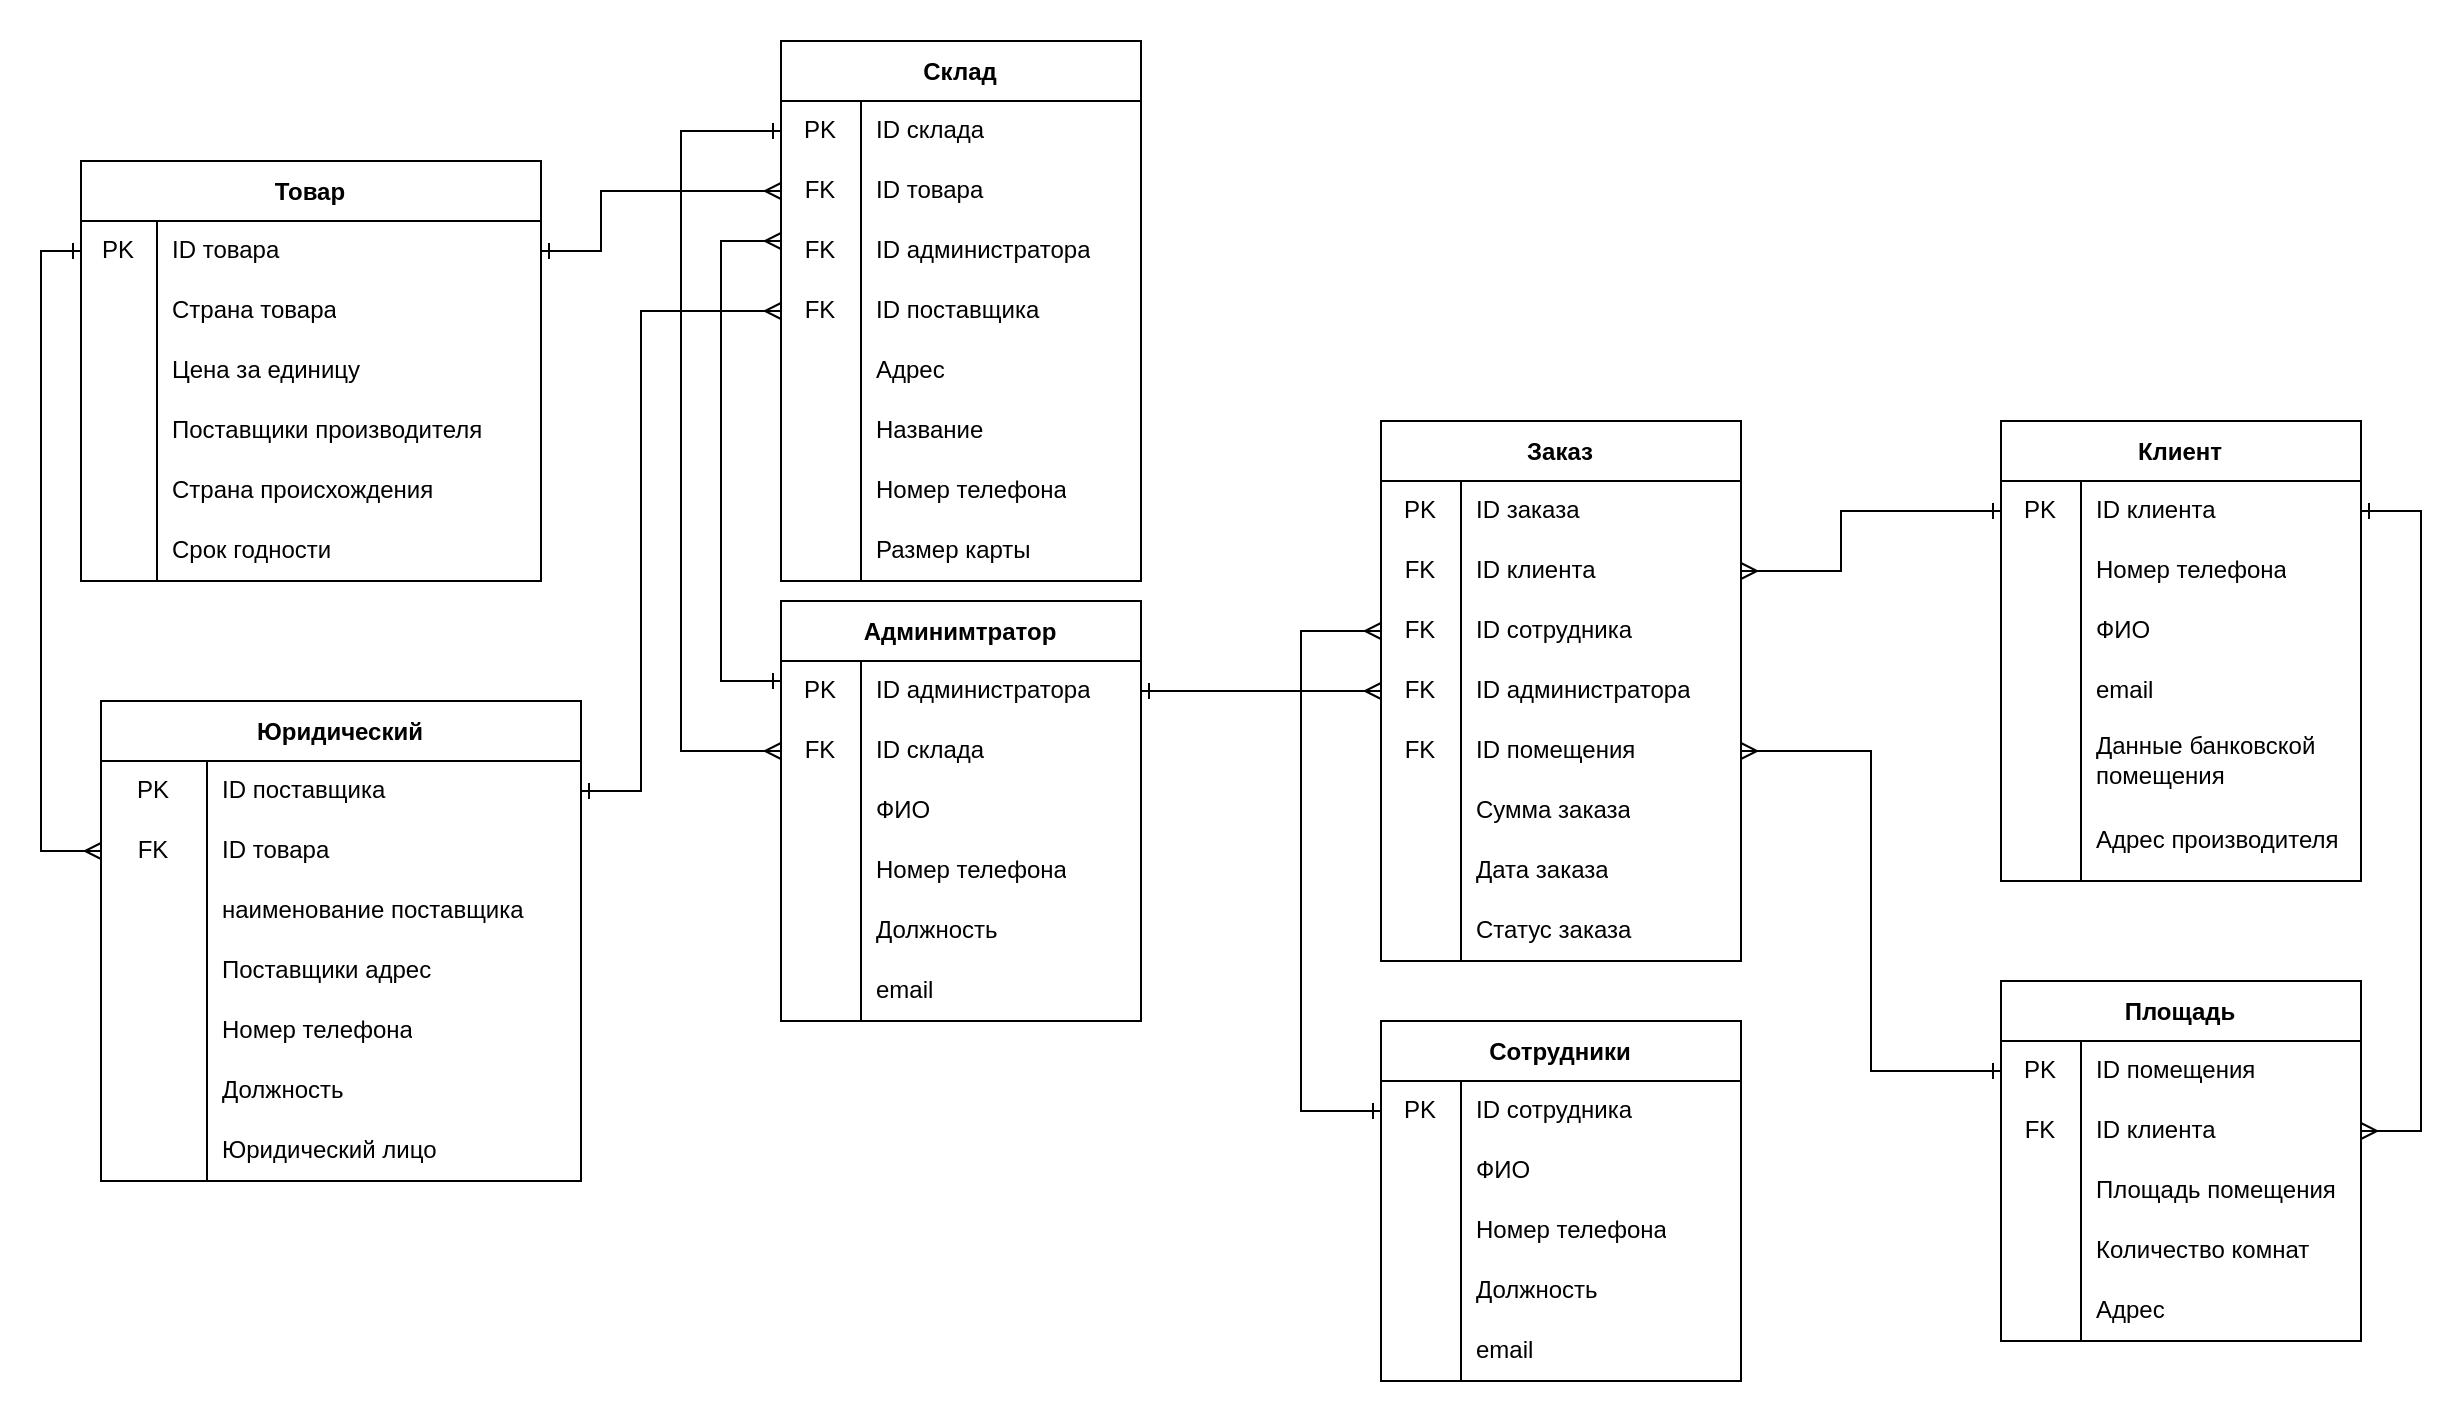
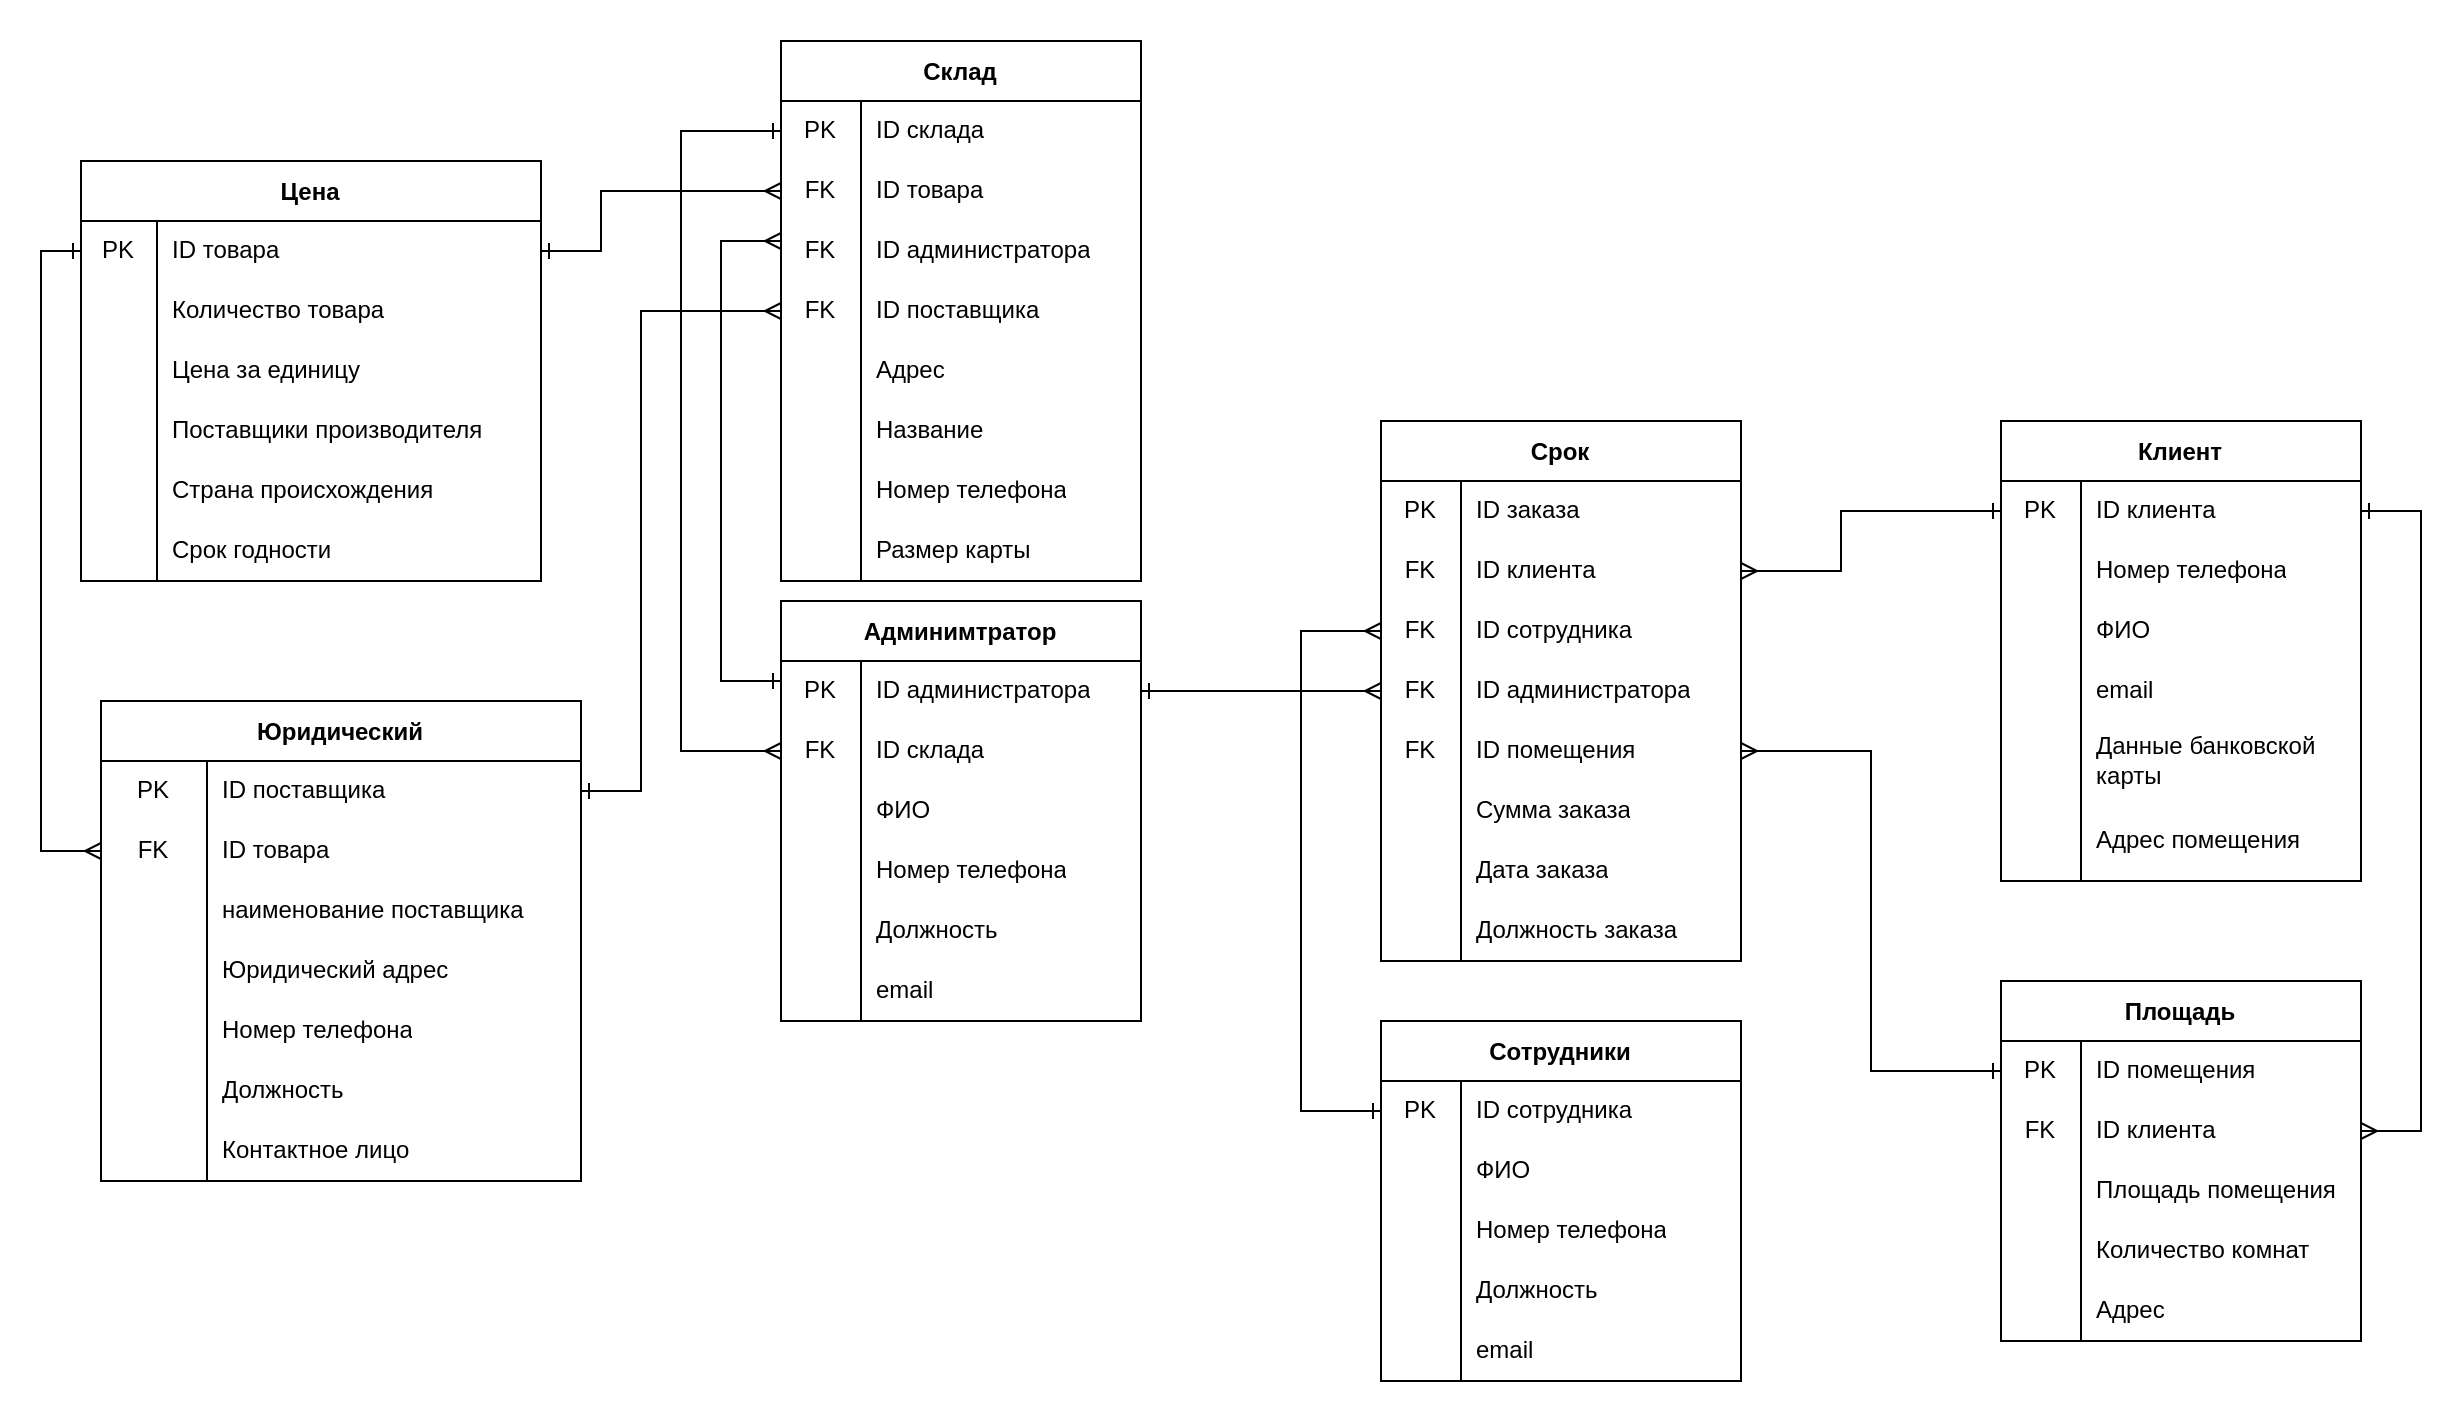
node "Товар": label "Товар" -> "Цена"
node "Страна товара": label "Страна товара" -> "Количество товара"
node "Заказ": label "Заказ" -> "Срок"
node "Данные банковской помещения": label "Данные банковской помещения" -> "Данные банковской карты"
node "Адрес производителя": label "Адрес производителя" -> "Адрес помещения"
node "Статус заказа": label "Статус заказа" -> "Должность заказа"
node "Поставщики адрес": label "Поставщики адрес" -> "Юридический адрес"
node "Юридический лицо": label "Юридический лицо" -> "Контактное лицо"
